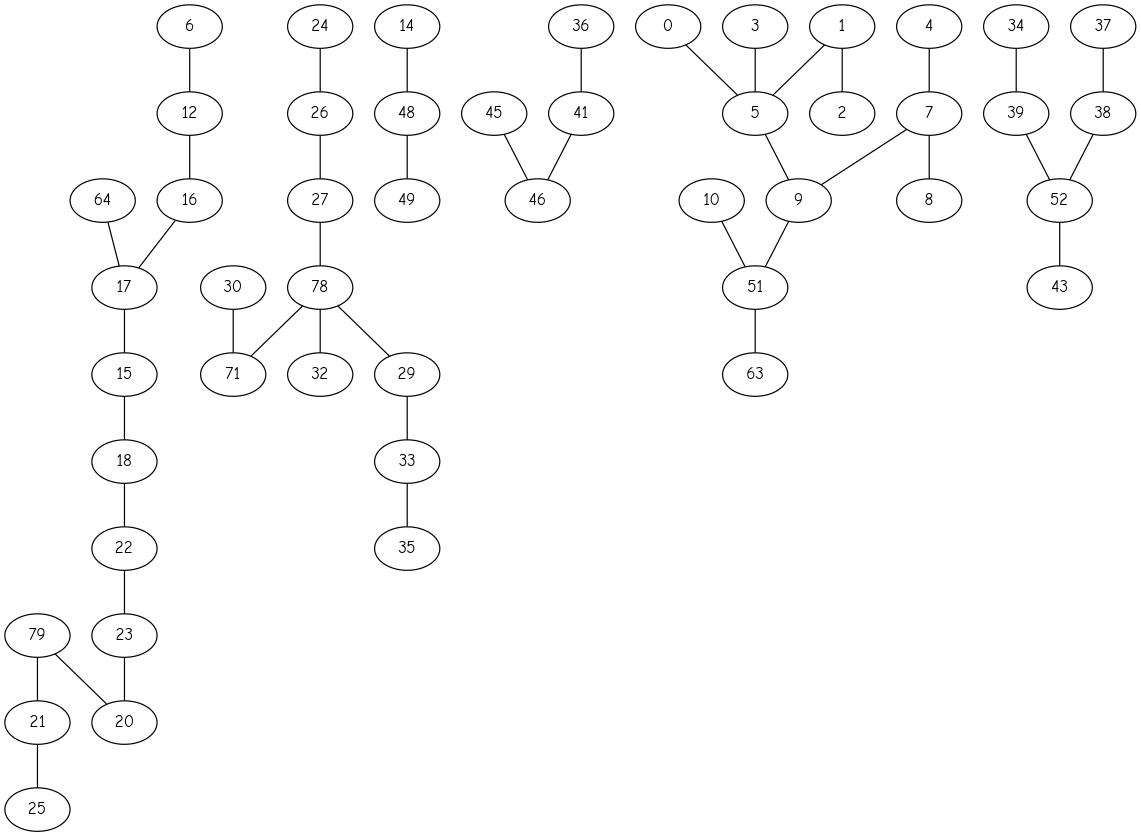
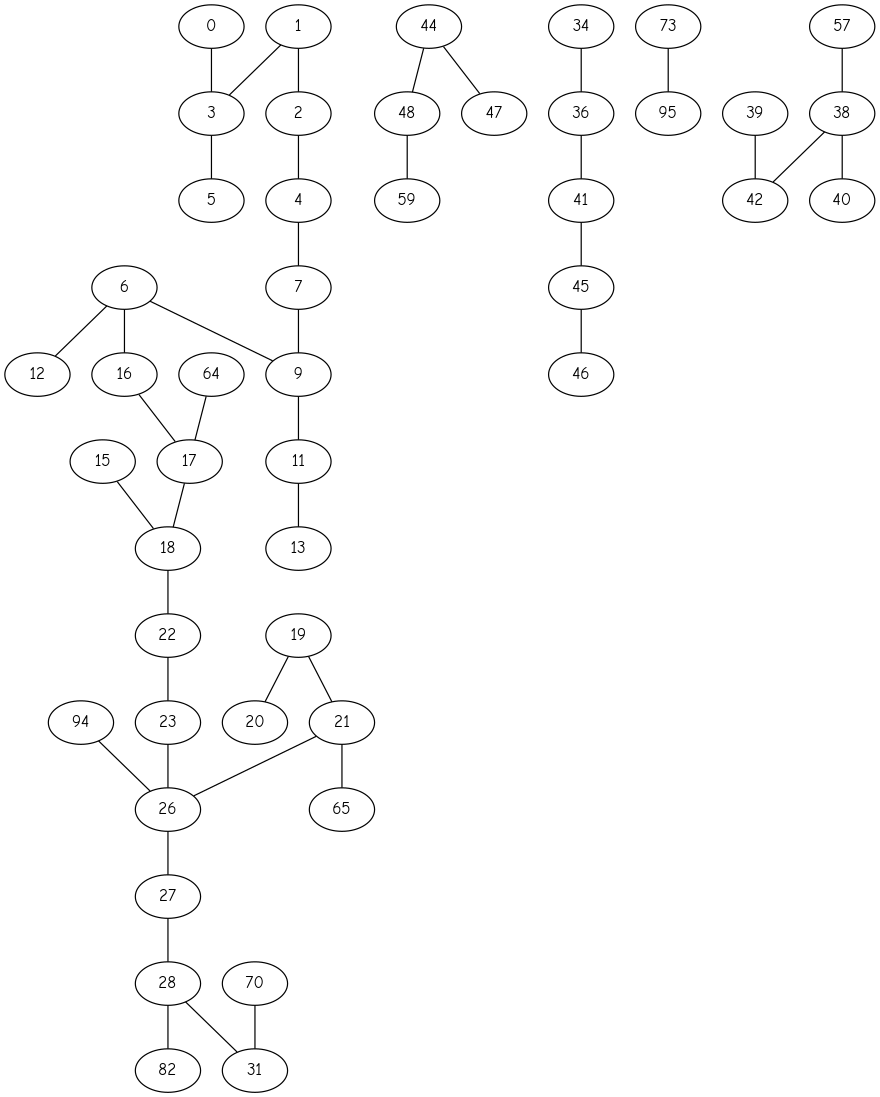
node "24": label "24" -> "94"
node "14": label "14" -> "44"
node "37": label "37" -> "57"
edge "0" -- "5": now "0" -- "3"
edge "1" -- "5": now "1" -- "3"
edge "34" -- "39": now "34" -- "36"
node "47": added
edge "12" -- "16": now "6" -- "16"
edge "2" -- "4": added
edge "41" -- "46": now "41" -- "45"
edge "5" -- "9": now "6" -- "9"
node "49": label "49" -> "59"
node "10": removed
node "40": added
node "8": removed
node "52": label "52" -> "42"
node "30": label "30" -> "70"
node "78": label "78" -> "28"
node "51": label "51" -> "11"
node "43": removed
edge "17" -- "15": now "17" -- "18"
node "71": label "71" -> "31"
node "32": label "32" -> "82"
node "29": removed
node "63": label "63" -> "13"
node "33": label "33" -> "73"
node "35": label "35" -> "95"
node "79": label "79" -> "19"
edge "23" -- "20": now "23" -- "26"
edge "21" -- "26": added
node "25": label "25" -> "65"
